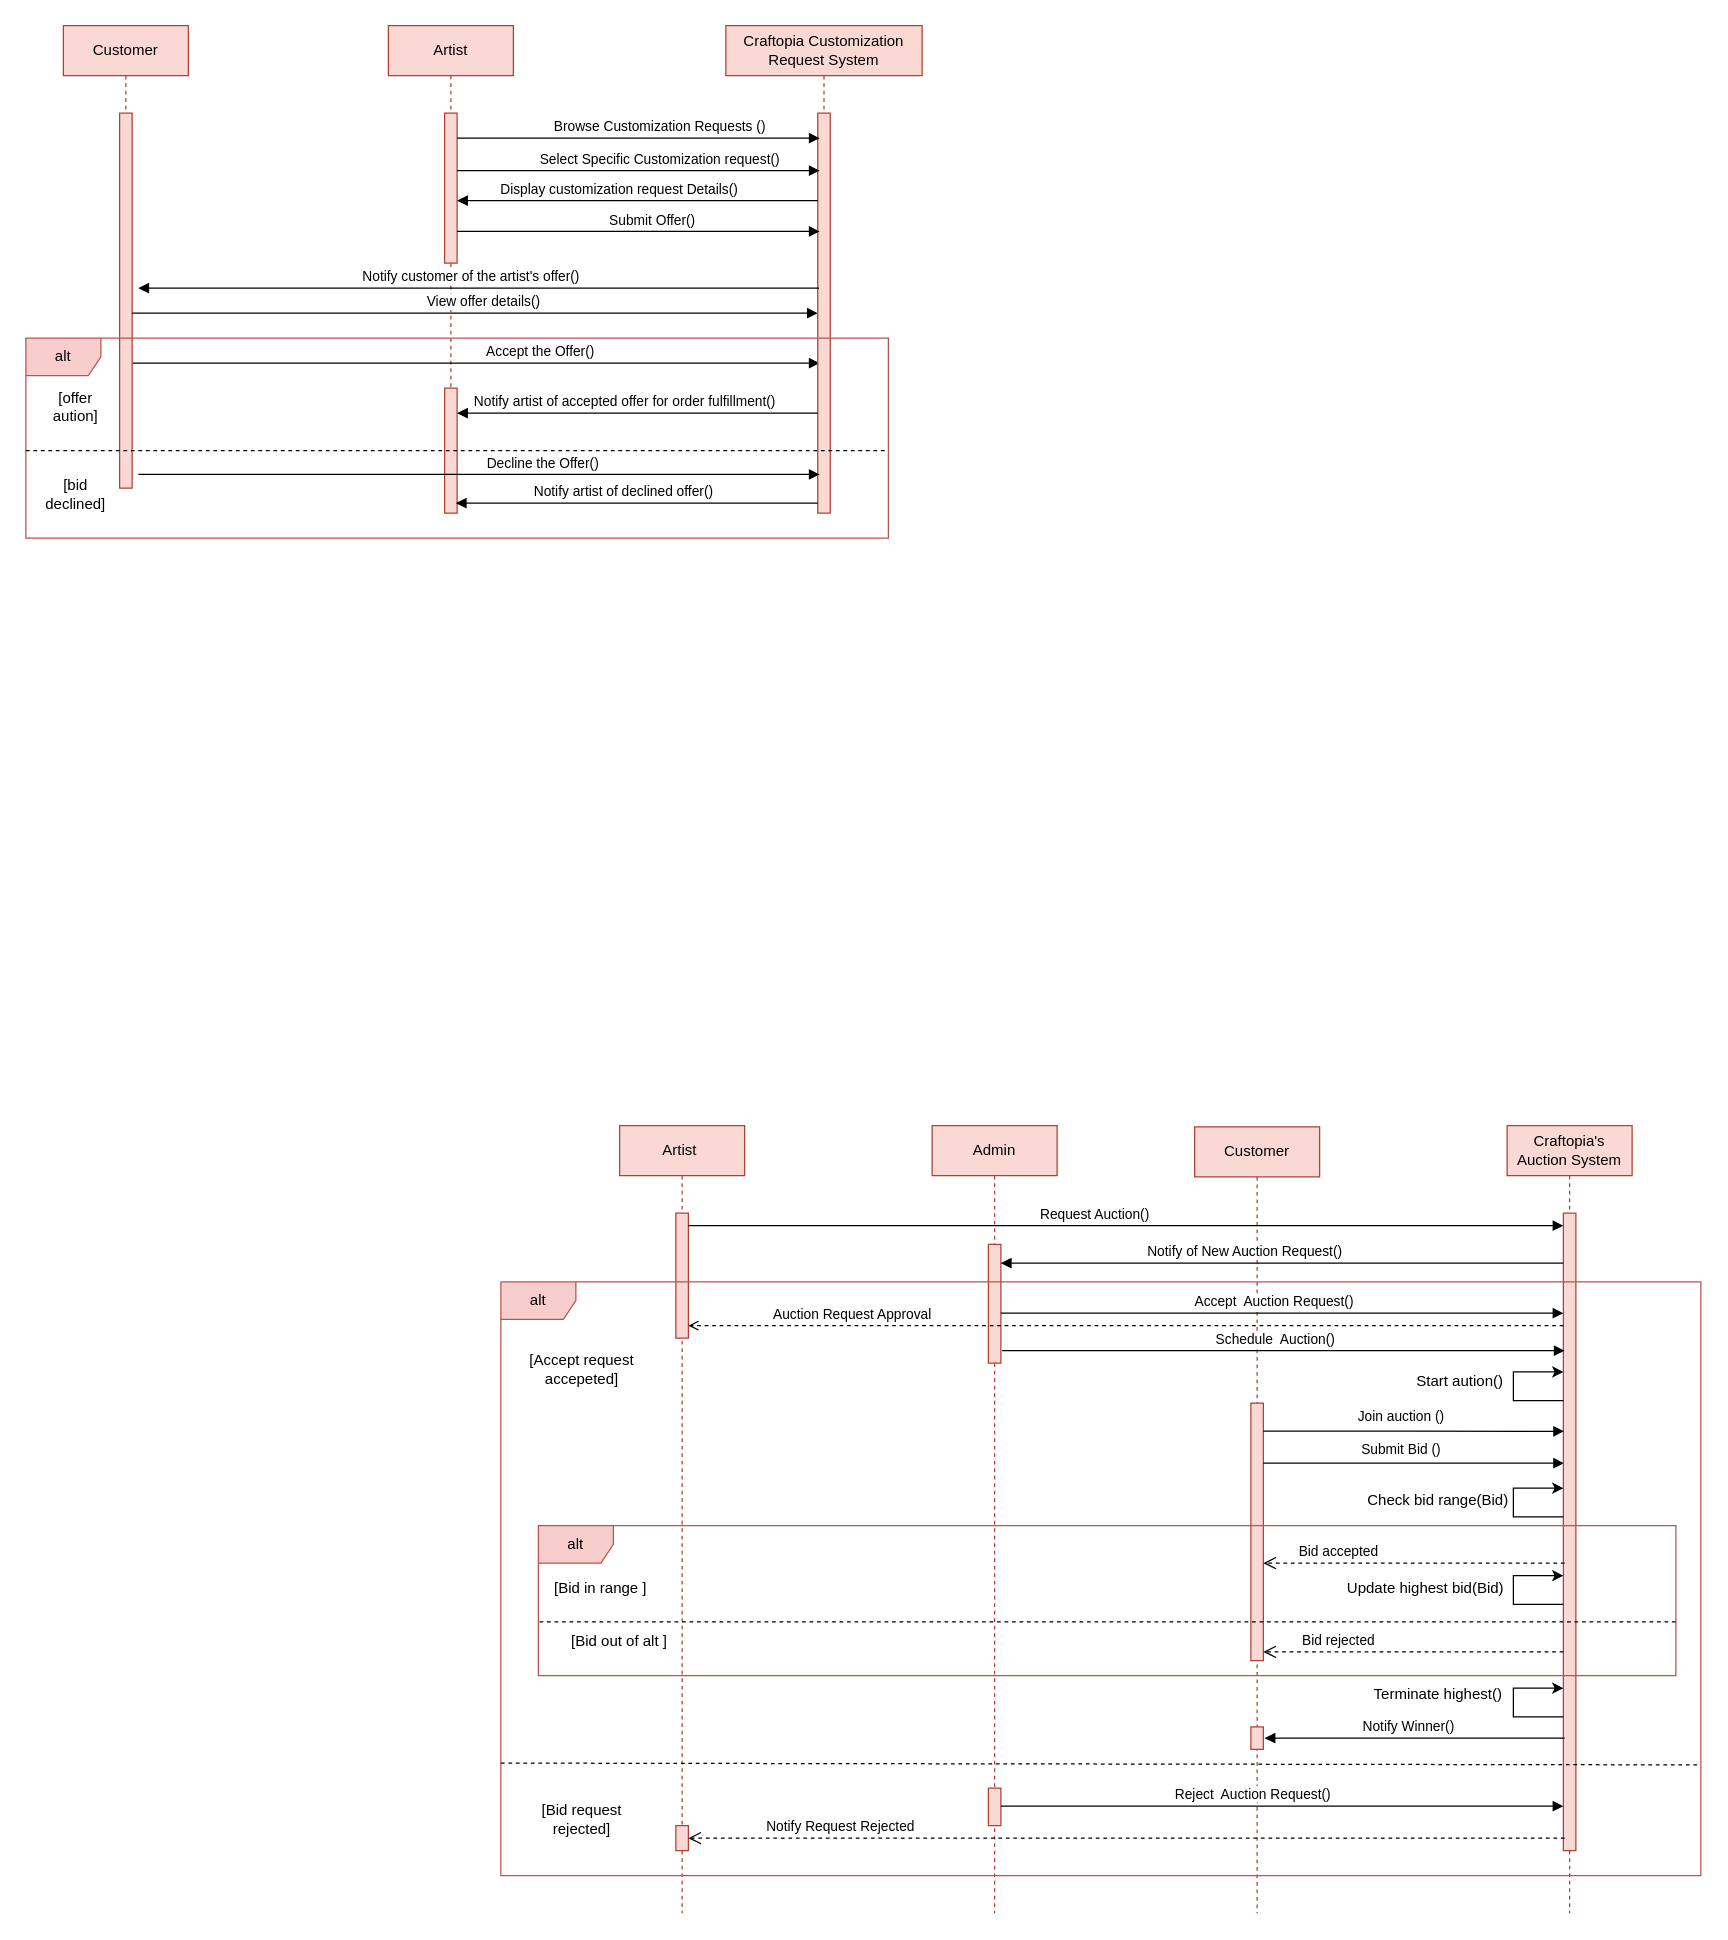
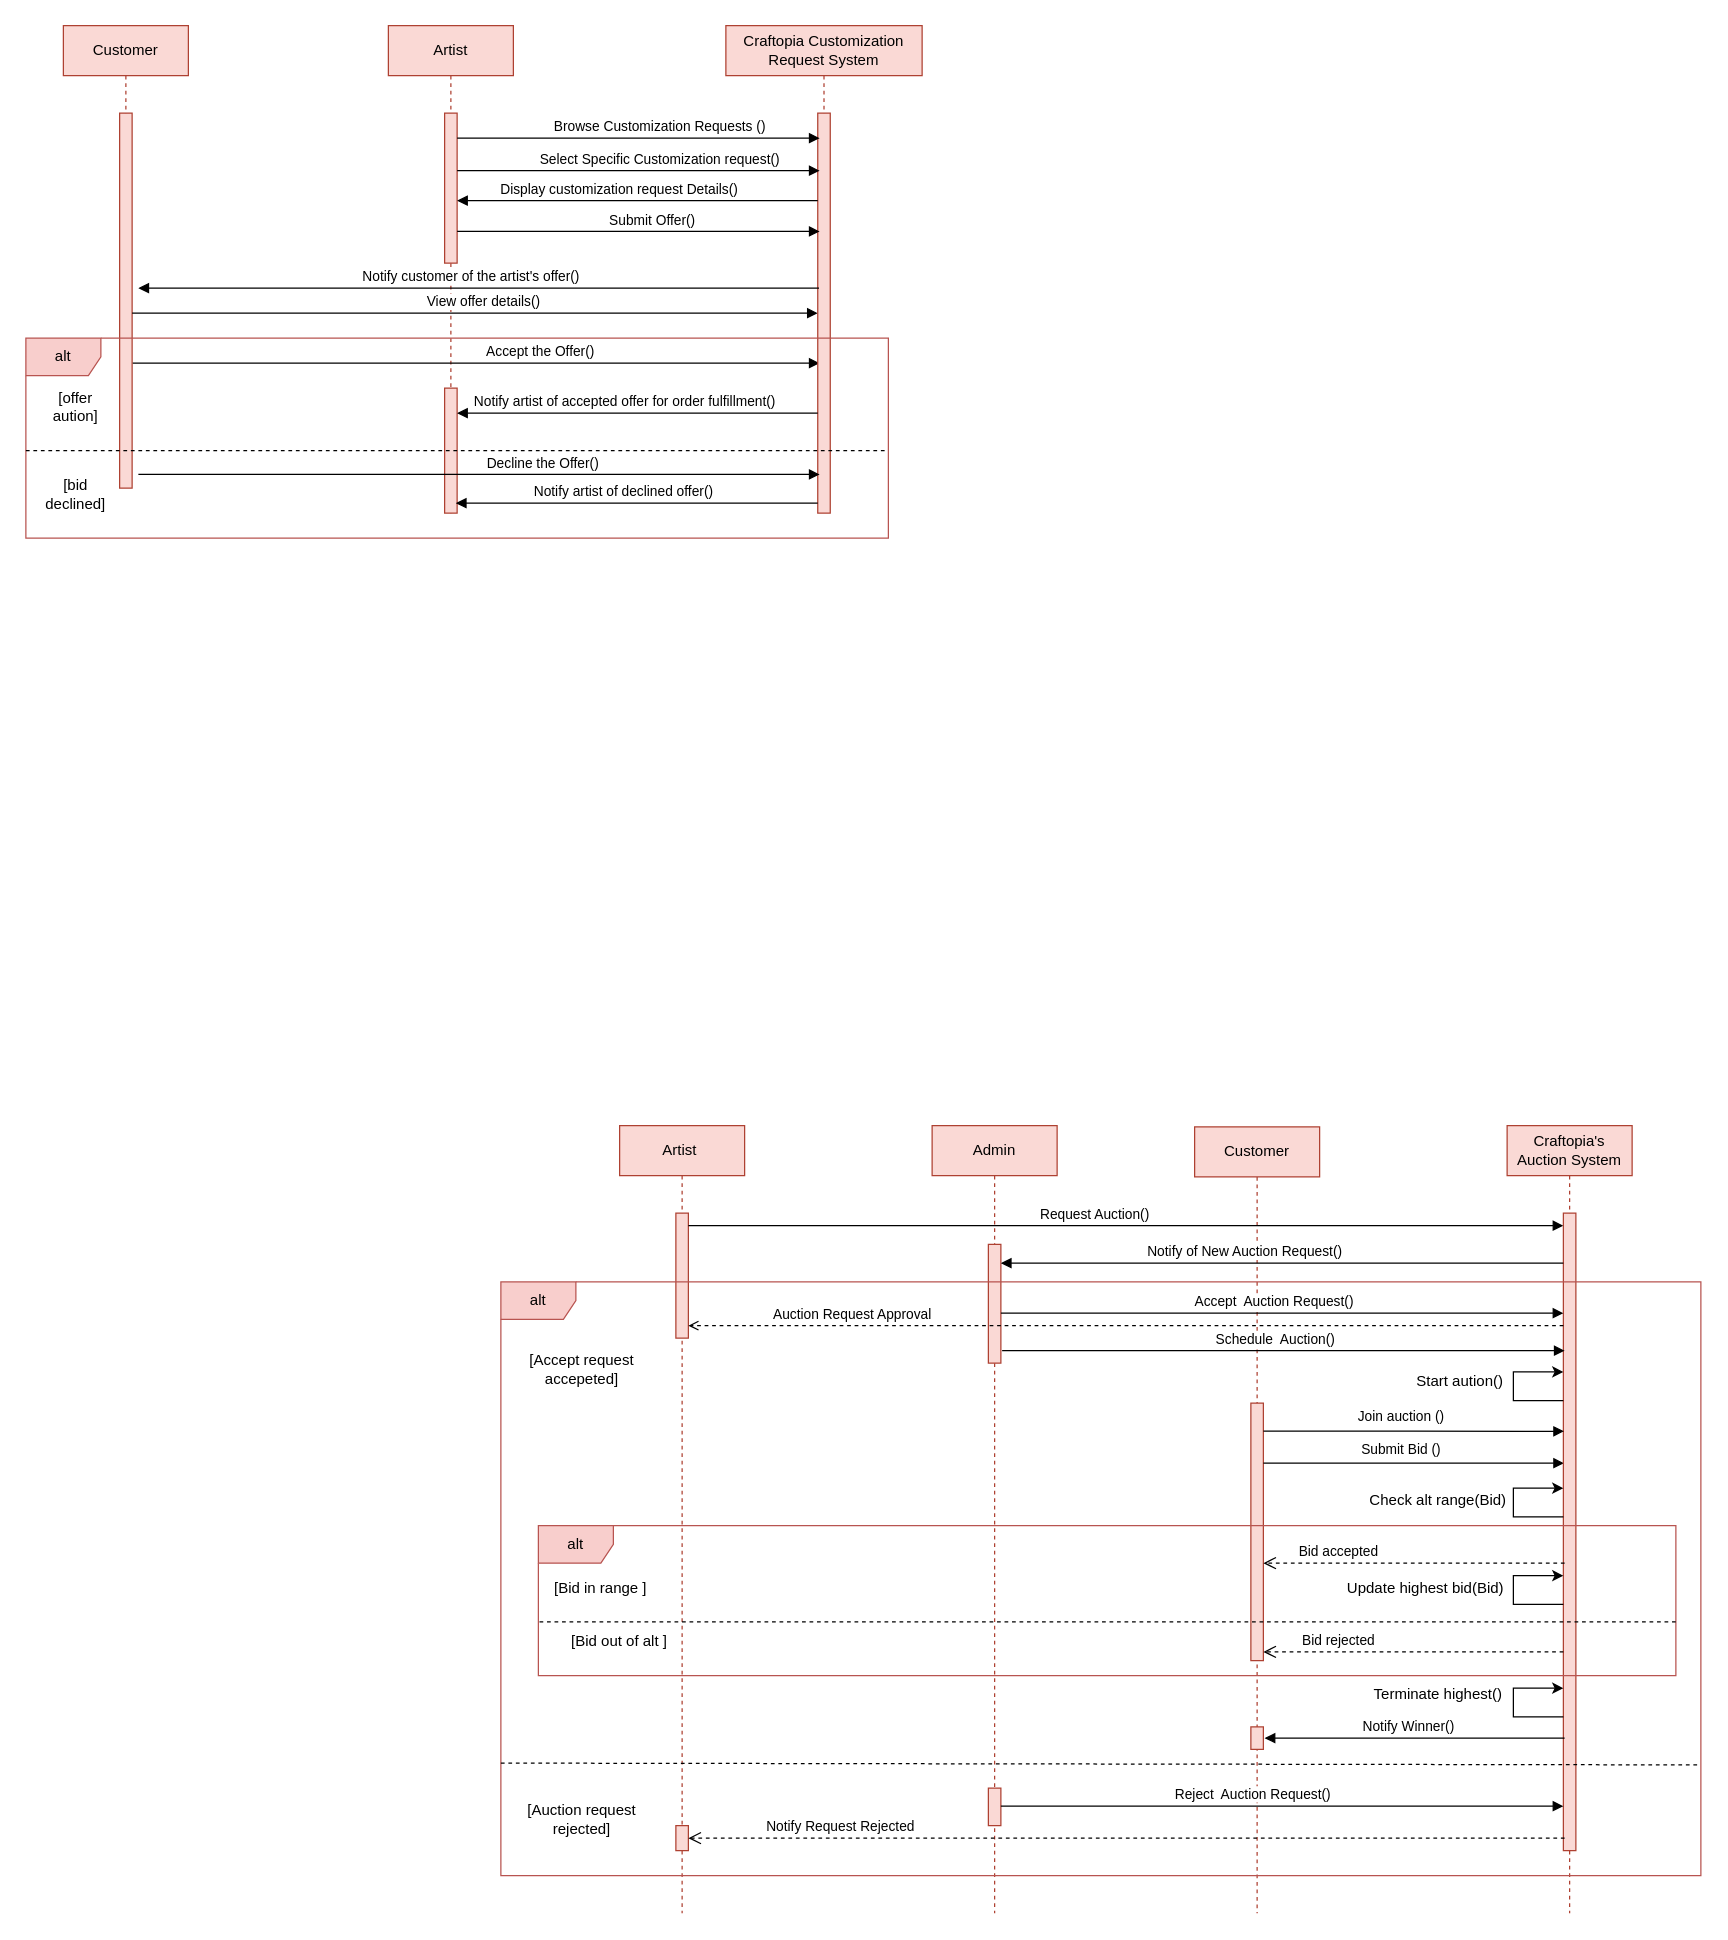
node "Check bid range(Bid)": label "Check bid range(Bid)" -> "Check alt range(Bid)"
node "[Bid request rejected]": label "[Bid request rejected]" -> "[Auction request rejected]"
